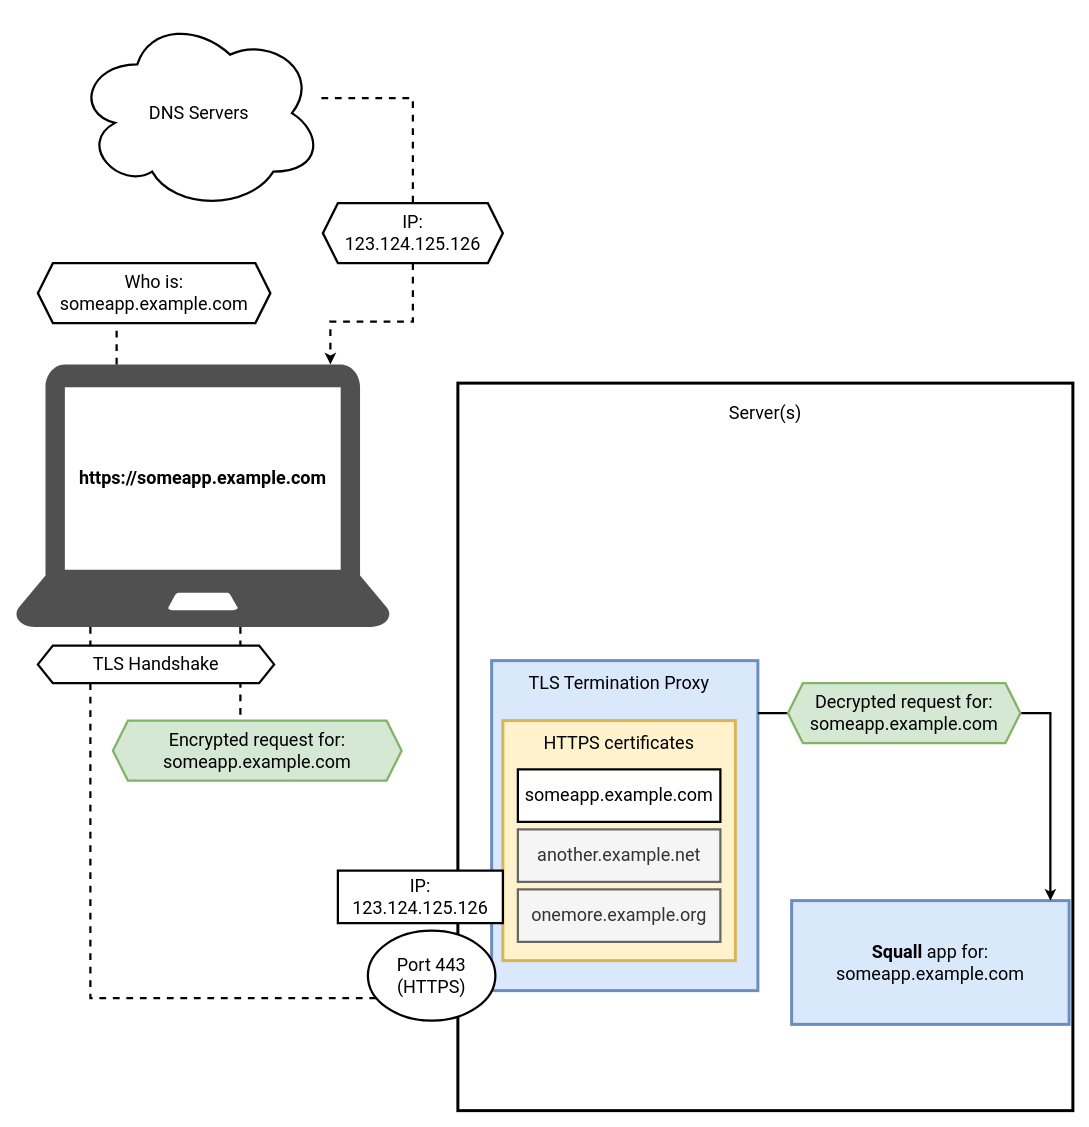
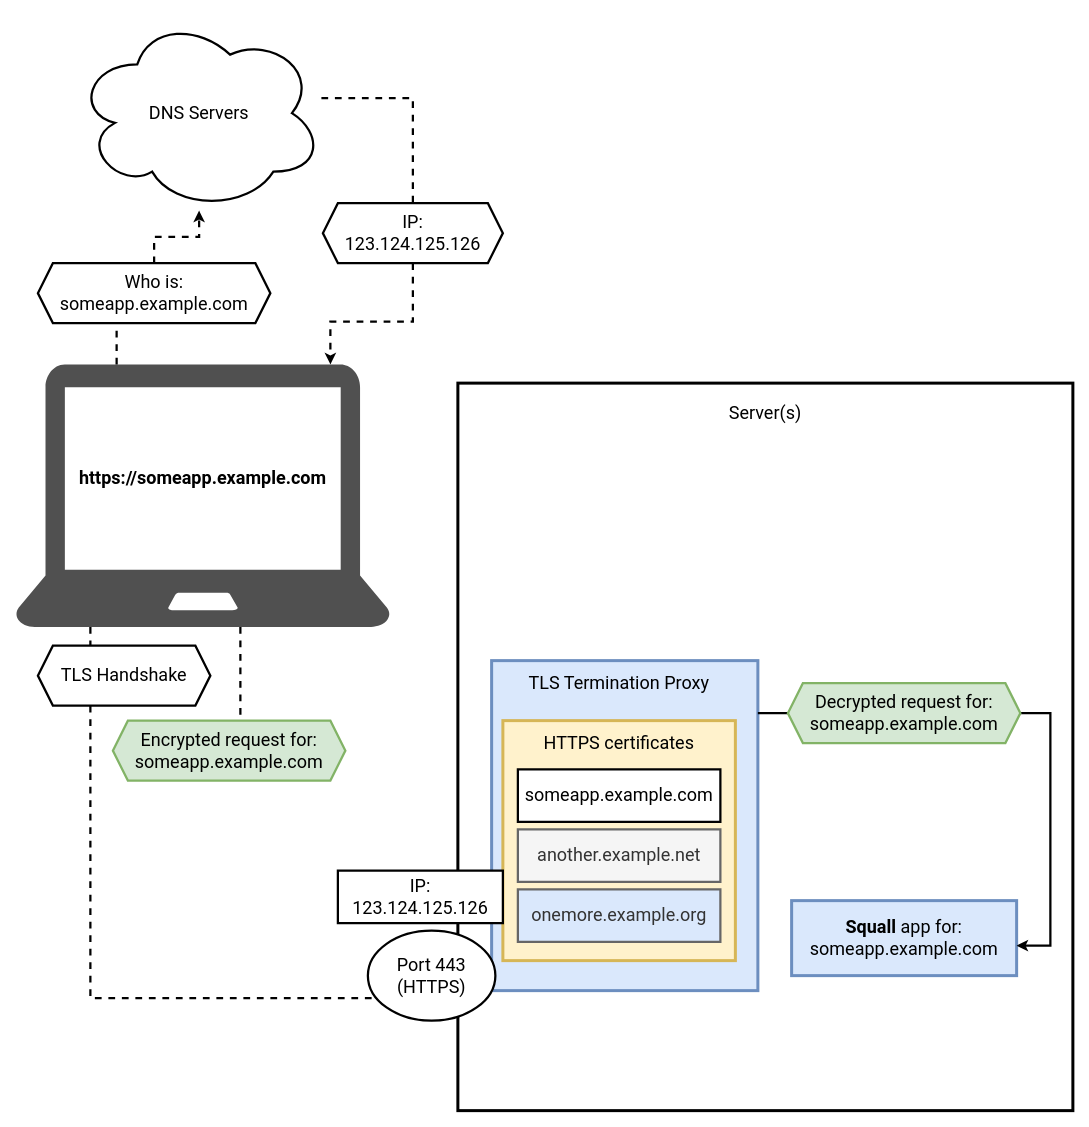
edge "Who is: someapp.example.com" -> "DNS Servers": added
node "TLS Handshake": size 236x38 -> 173x60
node "Encrypted request for: someapp.example.com": size 289x60 -> 233x60
node "onemore.example.org": fillcolor #f5f5f5 -> #dae8fc
node "Squall app for: someapp.example.com": size 278x124 -> 225x75
